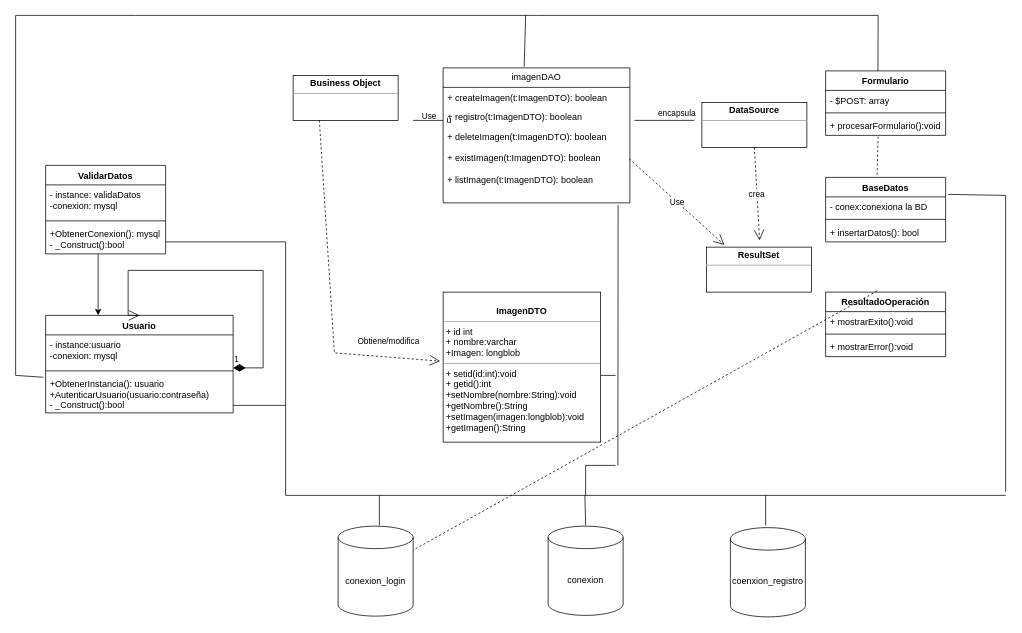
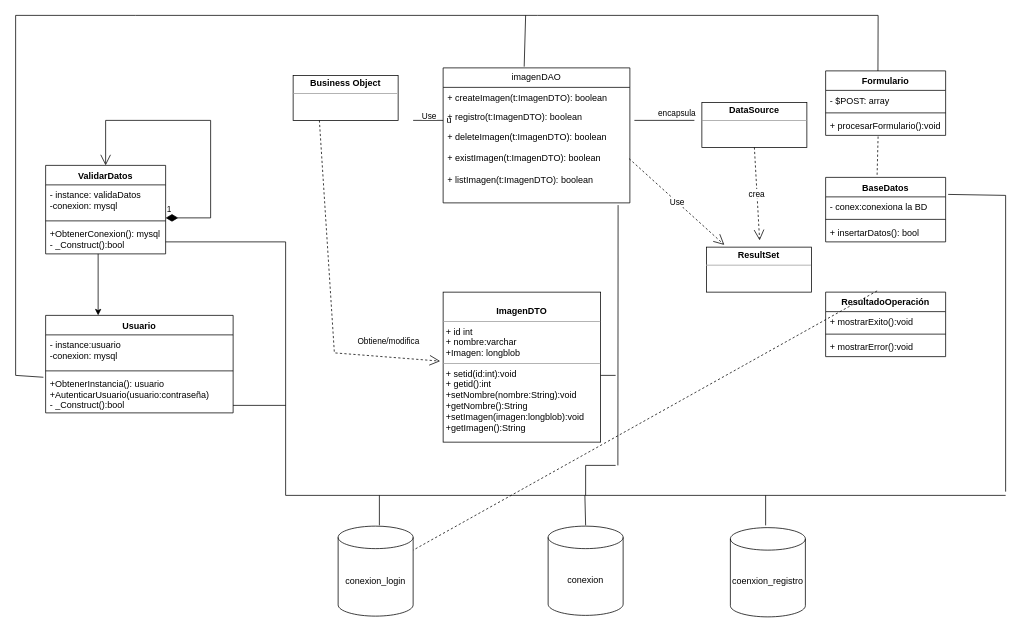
edge "- instance: validaDatos -conexion: mysql" -- "ValidarDatos": added, label "1"
edge "- instance:usuario -conexion: mysql" -- "Usuario": removed, label "1"
